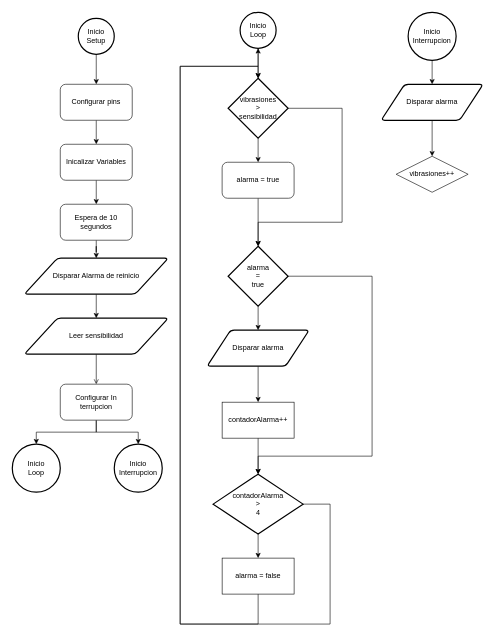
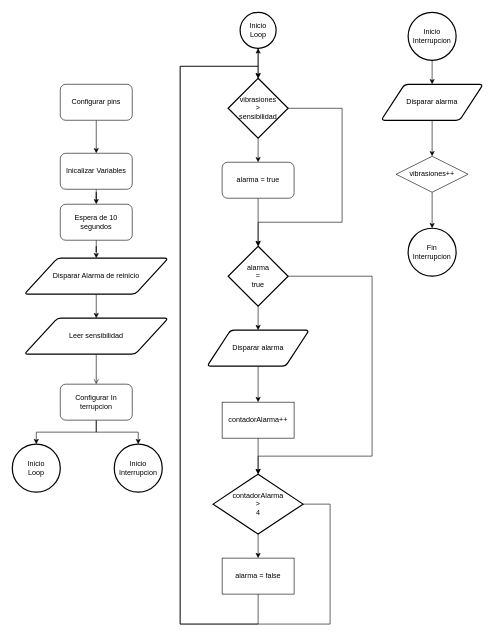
node "Inicio Setup": removed
edge "Inicio Setup" -> "Configurar pins": removed
node "Inicalizar Variables": moved (96, 162) -> (96, 171)
edge "vibrasiones++" -> "Fin Interrupcion": added
node "Fin Interrupcion": added
